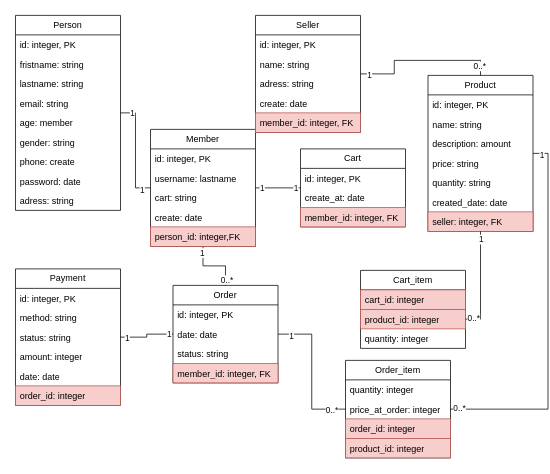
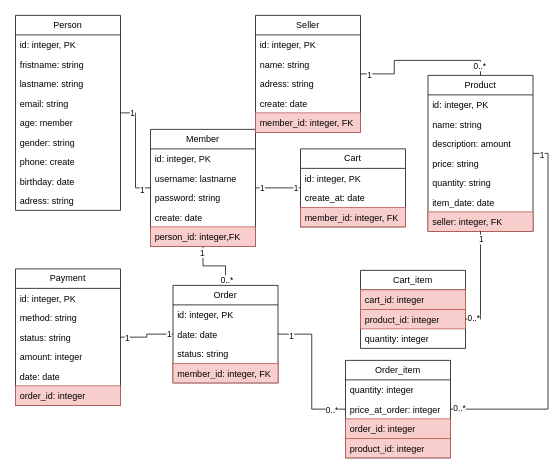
node "password: date": label "password: date" -> "birthday: date"
node "cart: string": label "cart: string" -> "password: string"
node "created_date: date": label "created_date: date" -> "item_date: date"
